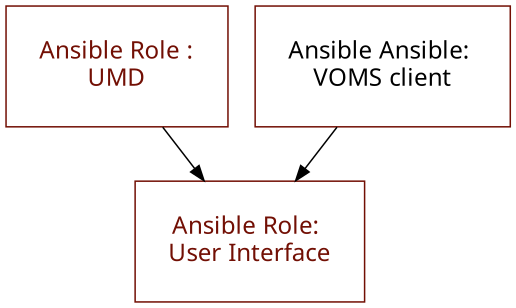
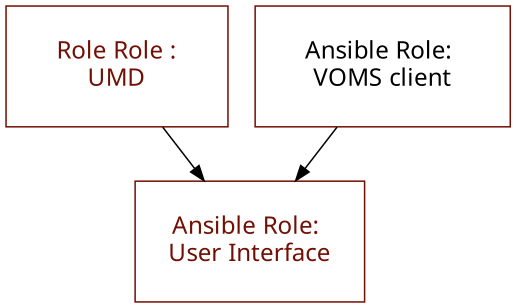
node "Ansible Role : UMD": label "Ansible Role : UMD" -> "Role Role : UMD"
node "Ansible Ansible: VOMS client": label "Ansible Ansible: VOMS client" -> "Ansible Role: VOMS client"
